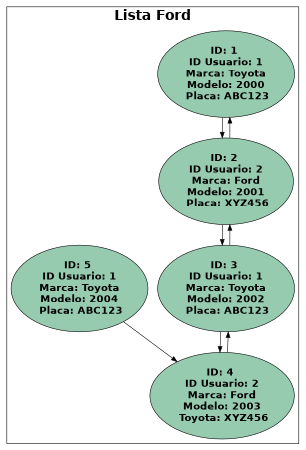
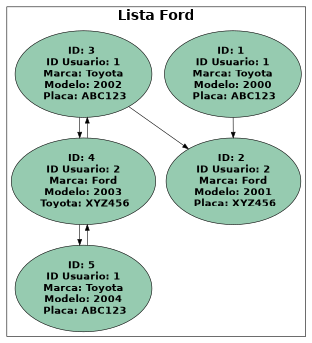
edge "ID: 2 ID Usuario: 2 Marca: Ford Modelo: 2001 Placa: XYZ456" -> "ID: 1 ID Usuario: 1 Marca: Toyota Modelo: 2000 Placa: ABC123": removed
edge "ID: 4 ID Usuario: 2 Marca: Ford Modelo: 2003 Toyota: XYZ456" -> "ID: 5 ID Usuario: 1 Marca: Toyota Modelo: 2004 Placa: ABC123": added
edge "ID: 2 ID Usuario: 2 Marca: Ford Modelo: 2001 Placa: XYZ456" -> "ID: 3 ID Usuario: 1 Marca: Toyota Modelo: 2002 Placa: ABC123": removed
